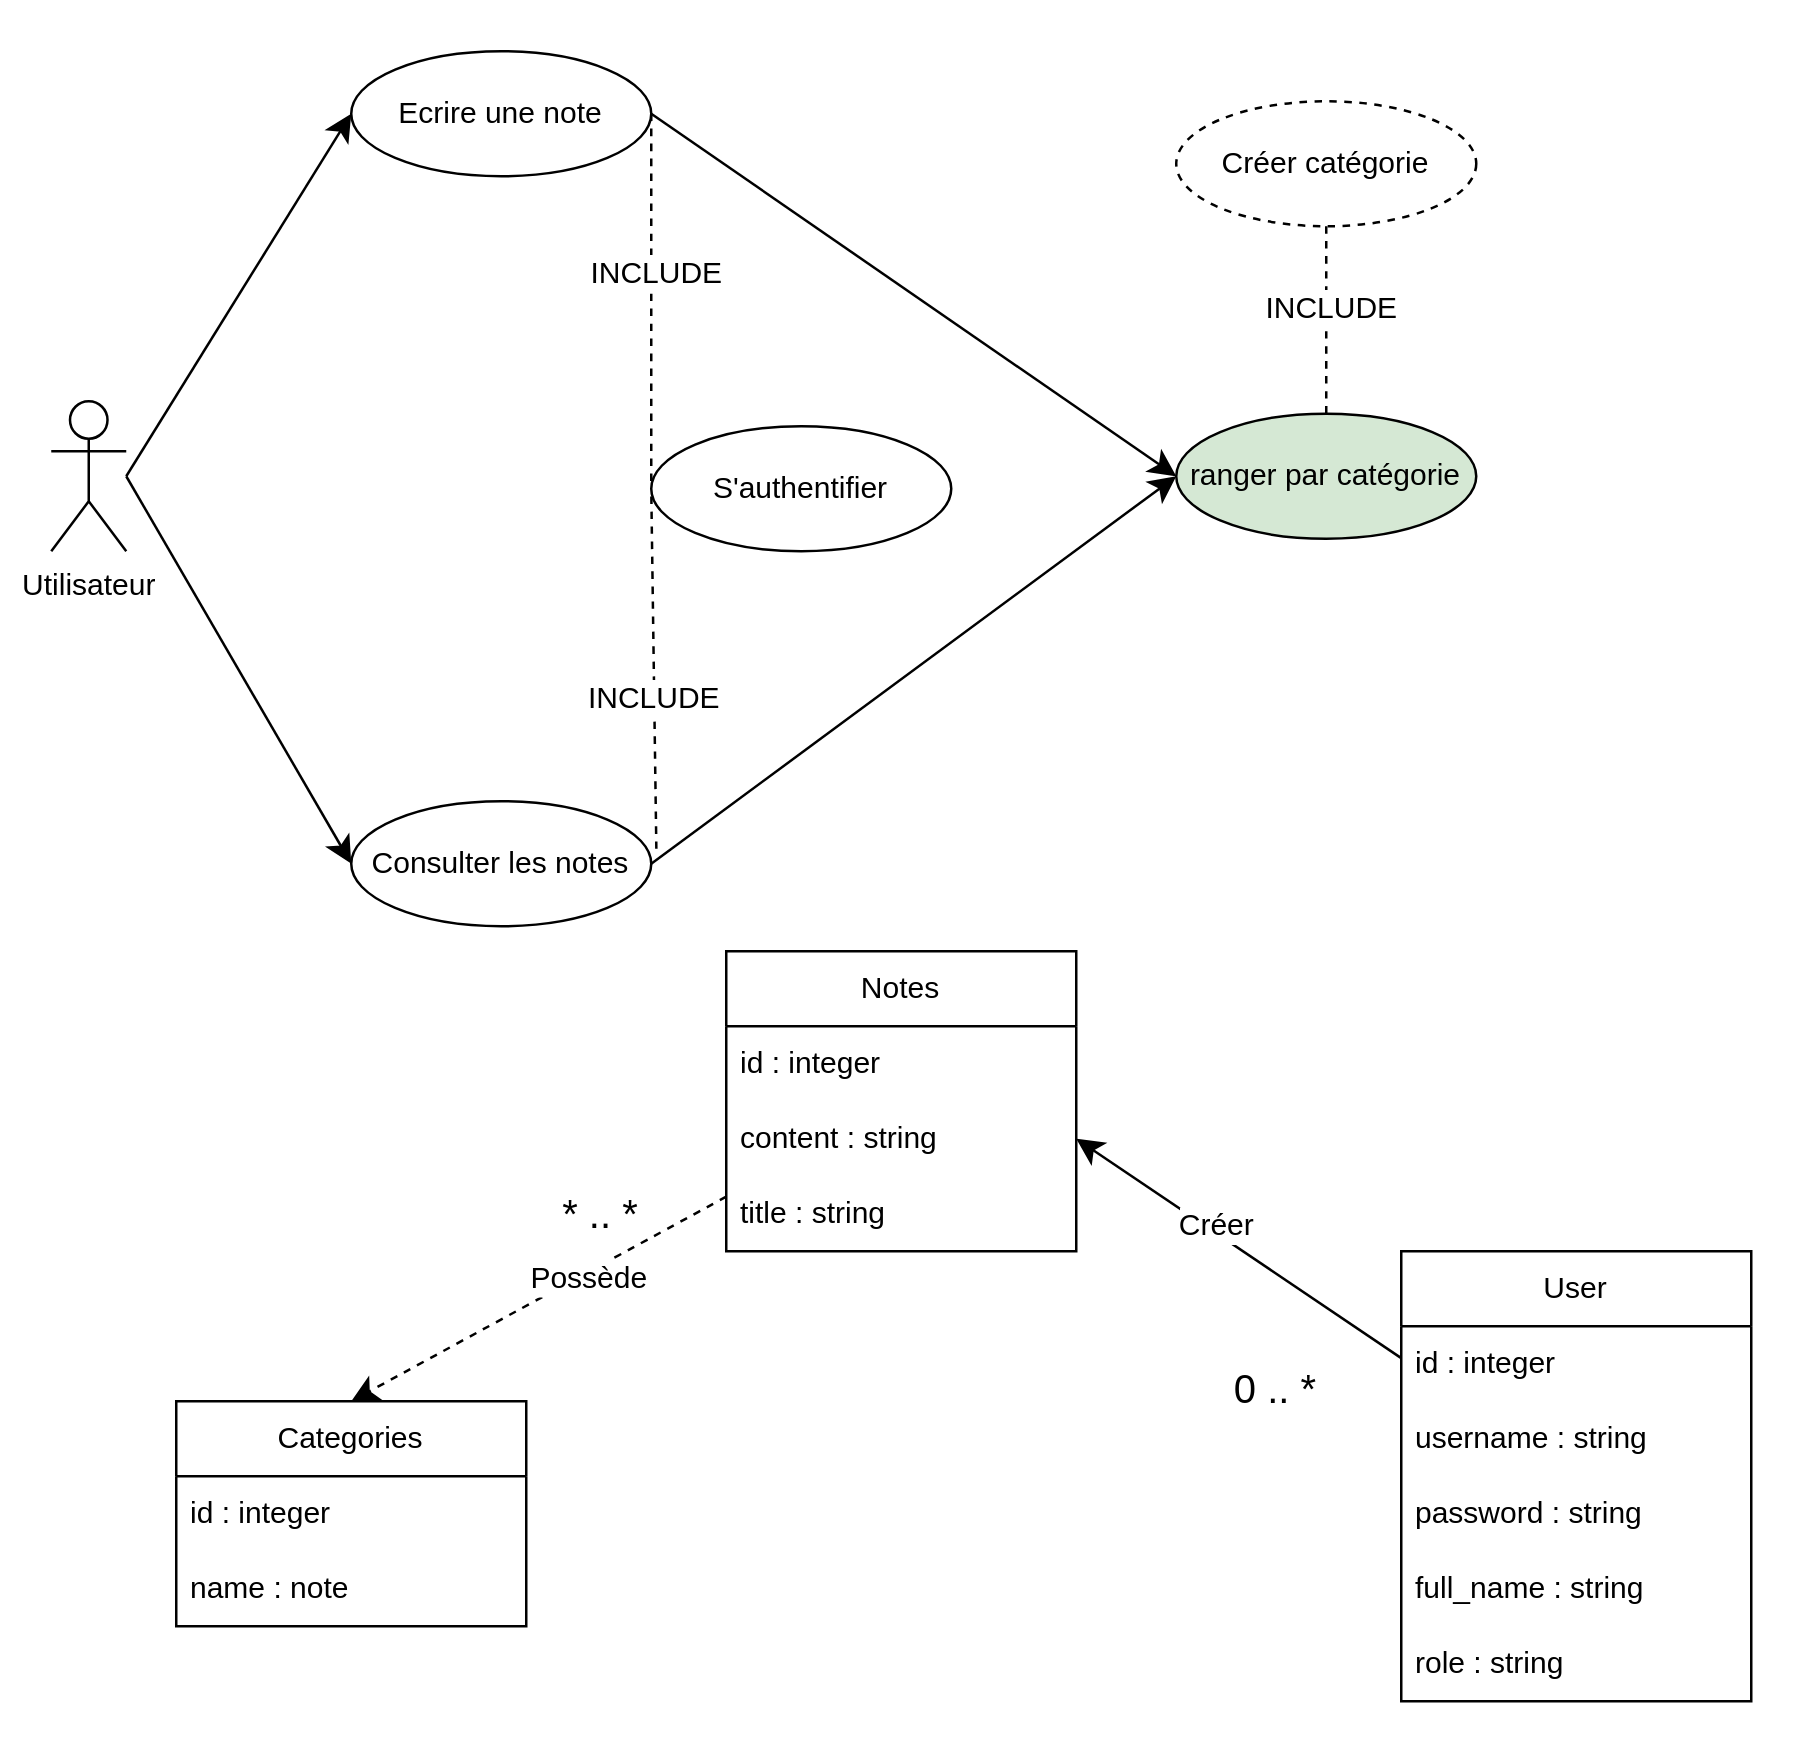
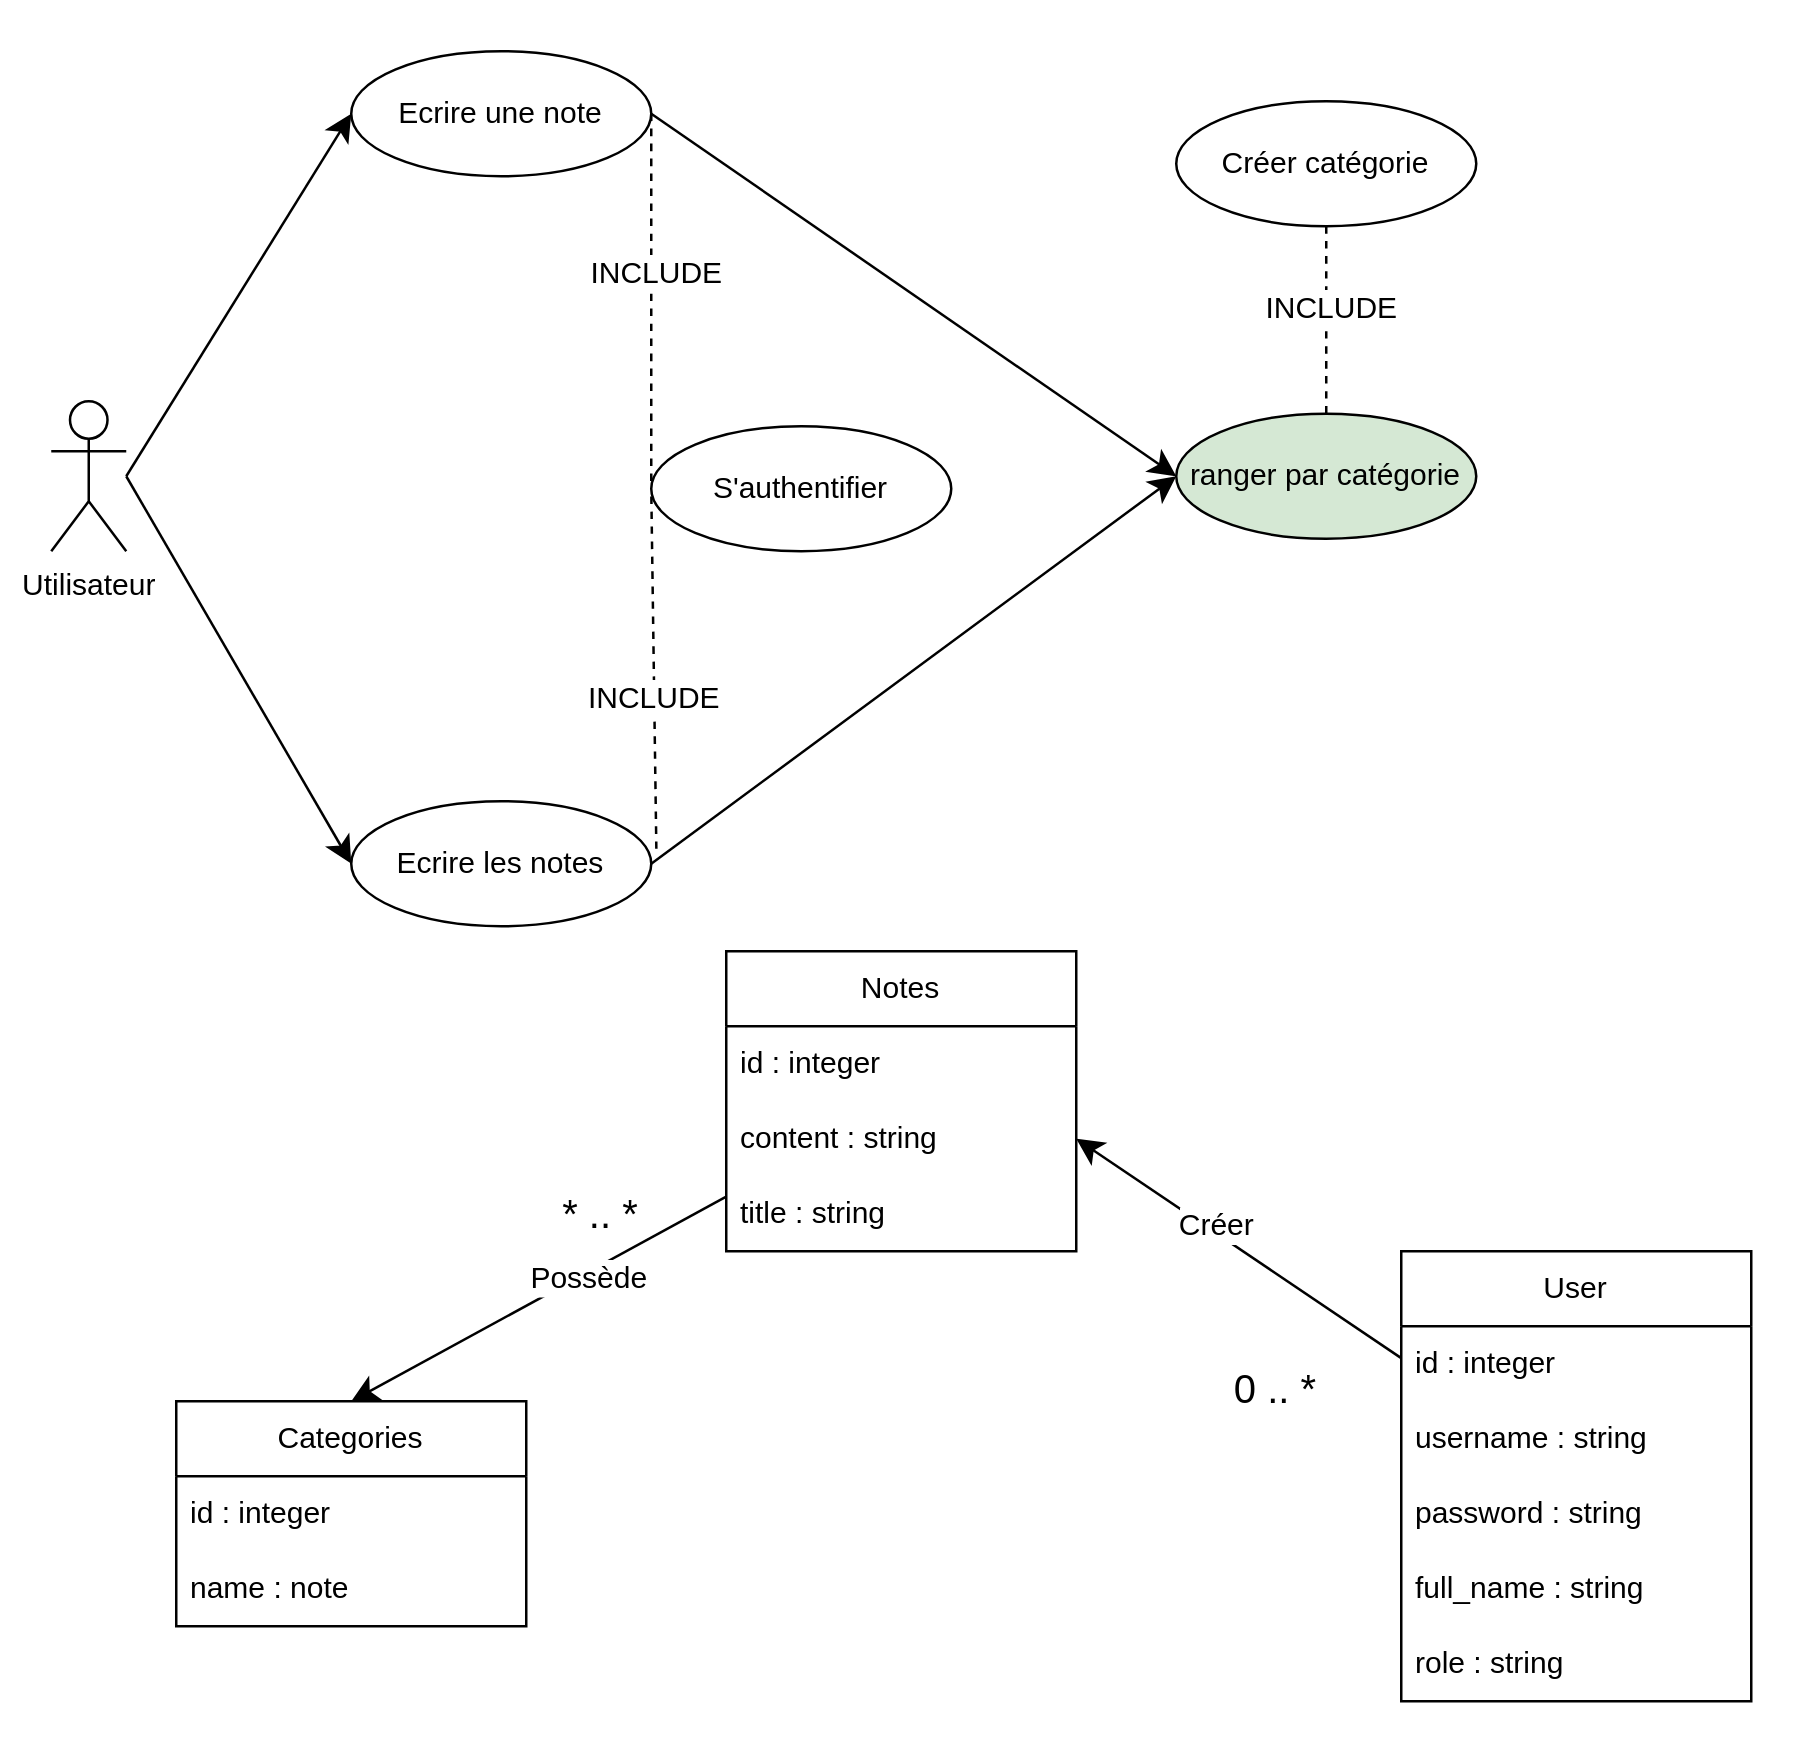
node "Créer catégorie": style dashed -> solid
node "Consulter les notes": label "Consulter les notes" -> "Ecrire les notes"
edge "Notes" -> "Categories": style dashed -> solid
